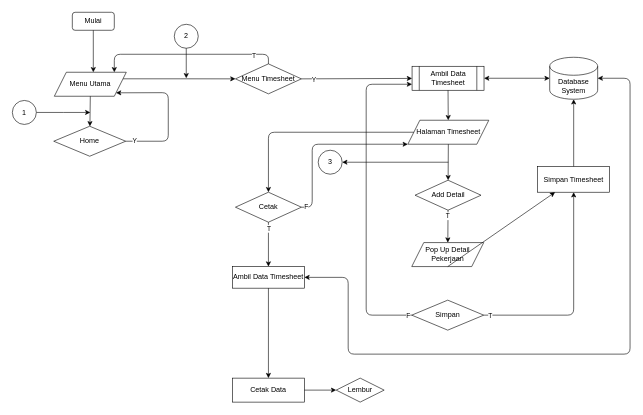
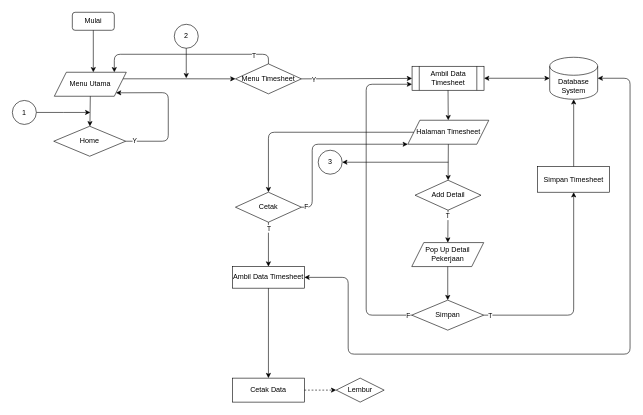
edge "Pop Up Detail Pekerjaan" -> "Simpan Timesheet": now "Pop Up Detail Pekerjaan" -> "Simpan"
edge "Cetak Data" -> "Lembur": style solid -> dashed
